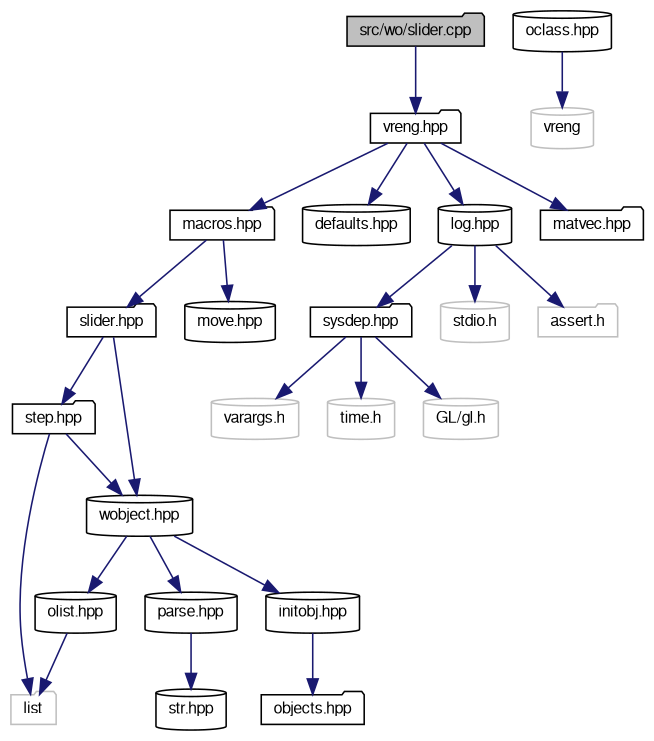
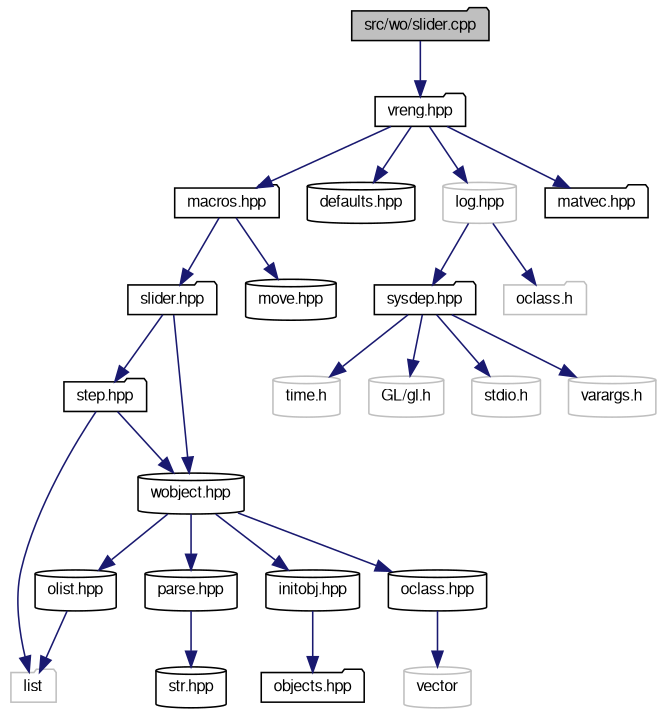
node "vreng": label "vreng" -> "vector"
node "log.hpp": color black -> grey75
edge "log.hpp" -> "stdio.h": now "sysdep.hpp" -> "stdio.h"
node "assert.h": label "assert.h" -> "oclass.h"
edge "wobject.hpp" -> "oclass.hpp": added
